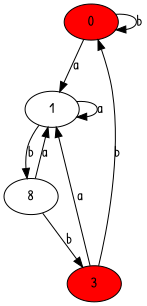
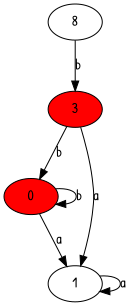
edge "1" -> "8": removed, label "b"
edge "8" -> "1": removed, label "a"
